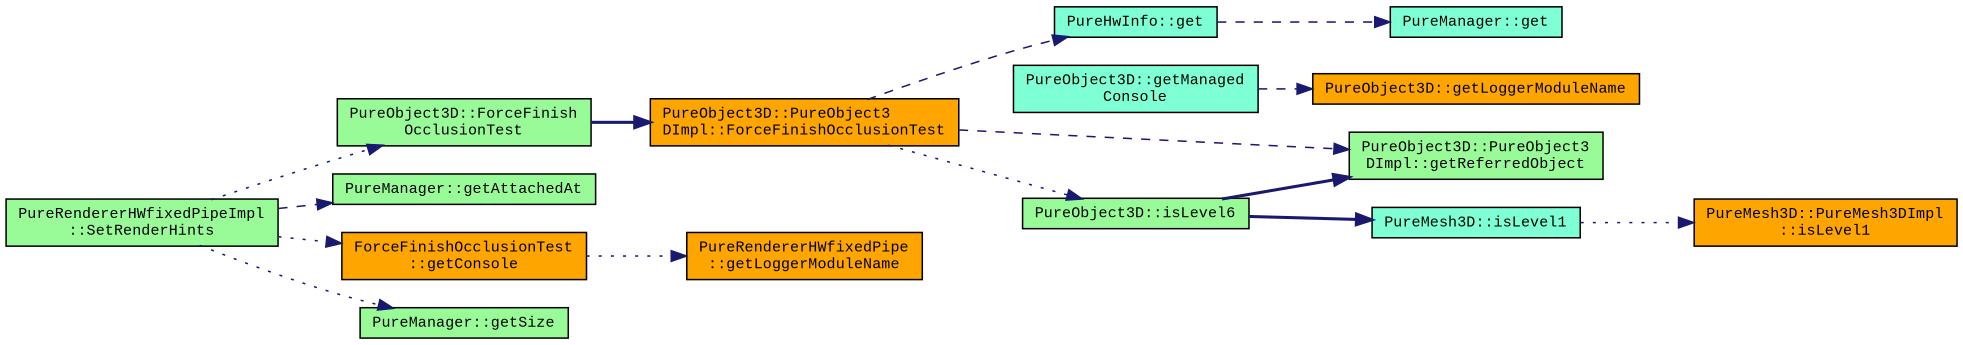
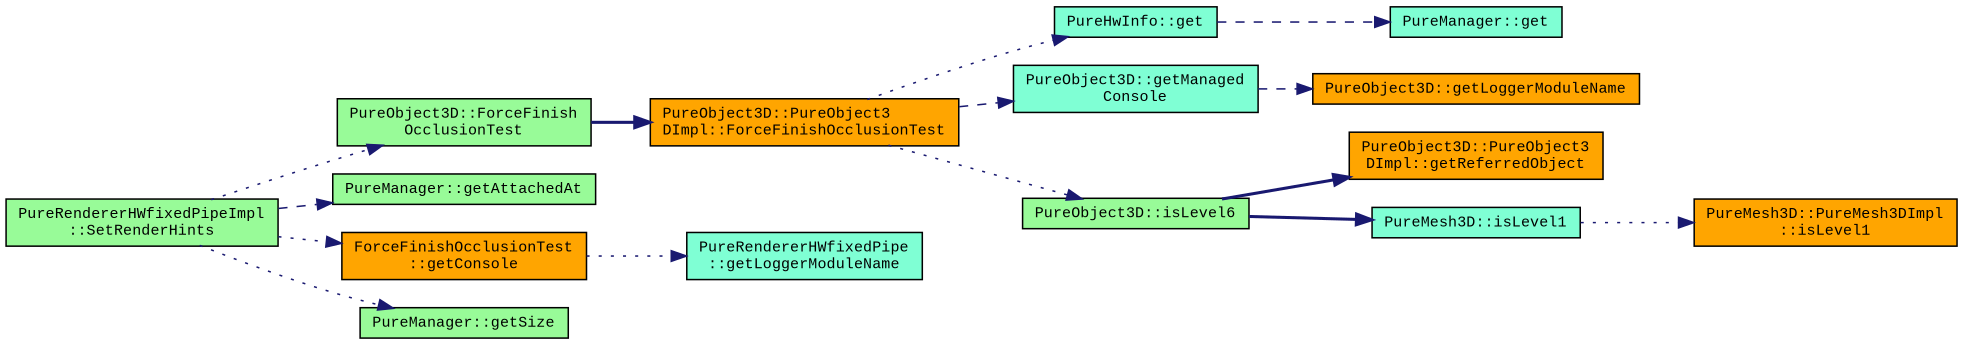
edge "PureObject3D::PureObject3 DImpl::ForceFinishOcclusionTest" -> "PureHwInfo::get": style dashed -> dotted
edge "PureObject3D::PureObject3 DImpl::ForceFinishOcclusionTest" -> "PureObject3D::PureObject3 DImpl::getReferredObject": now "PureObject3D::PureObject3 DImpl::ForceFinishOcclusionTest" -> "PureObject3D::getManaged Console"
node "PureObject3D::PureObject3 DImpl::getReferredObject": fillcolor palegreen -> orange
node "PureRendererHWfixedPipe ::getLoggerModuleName": fillcolor orange -> aquamarine
